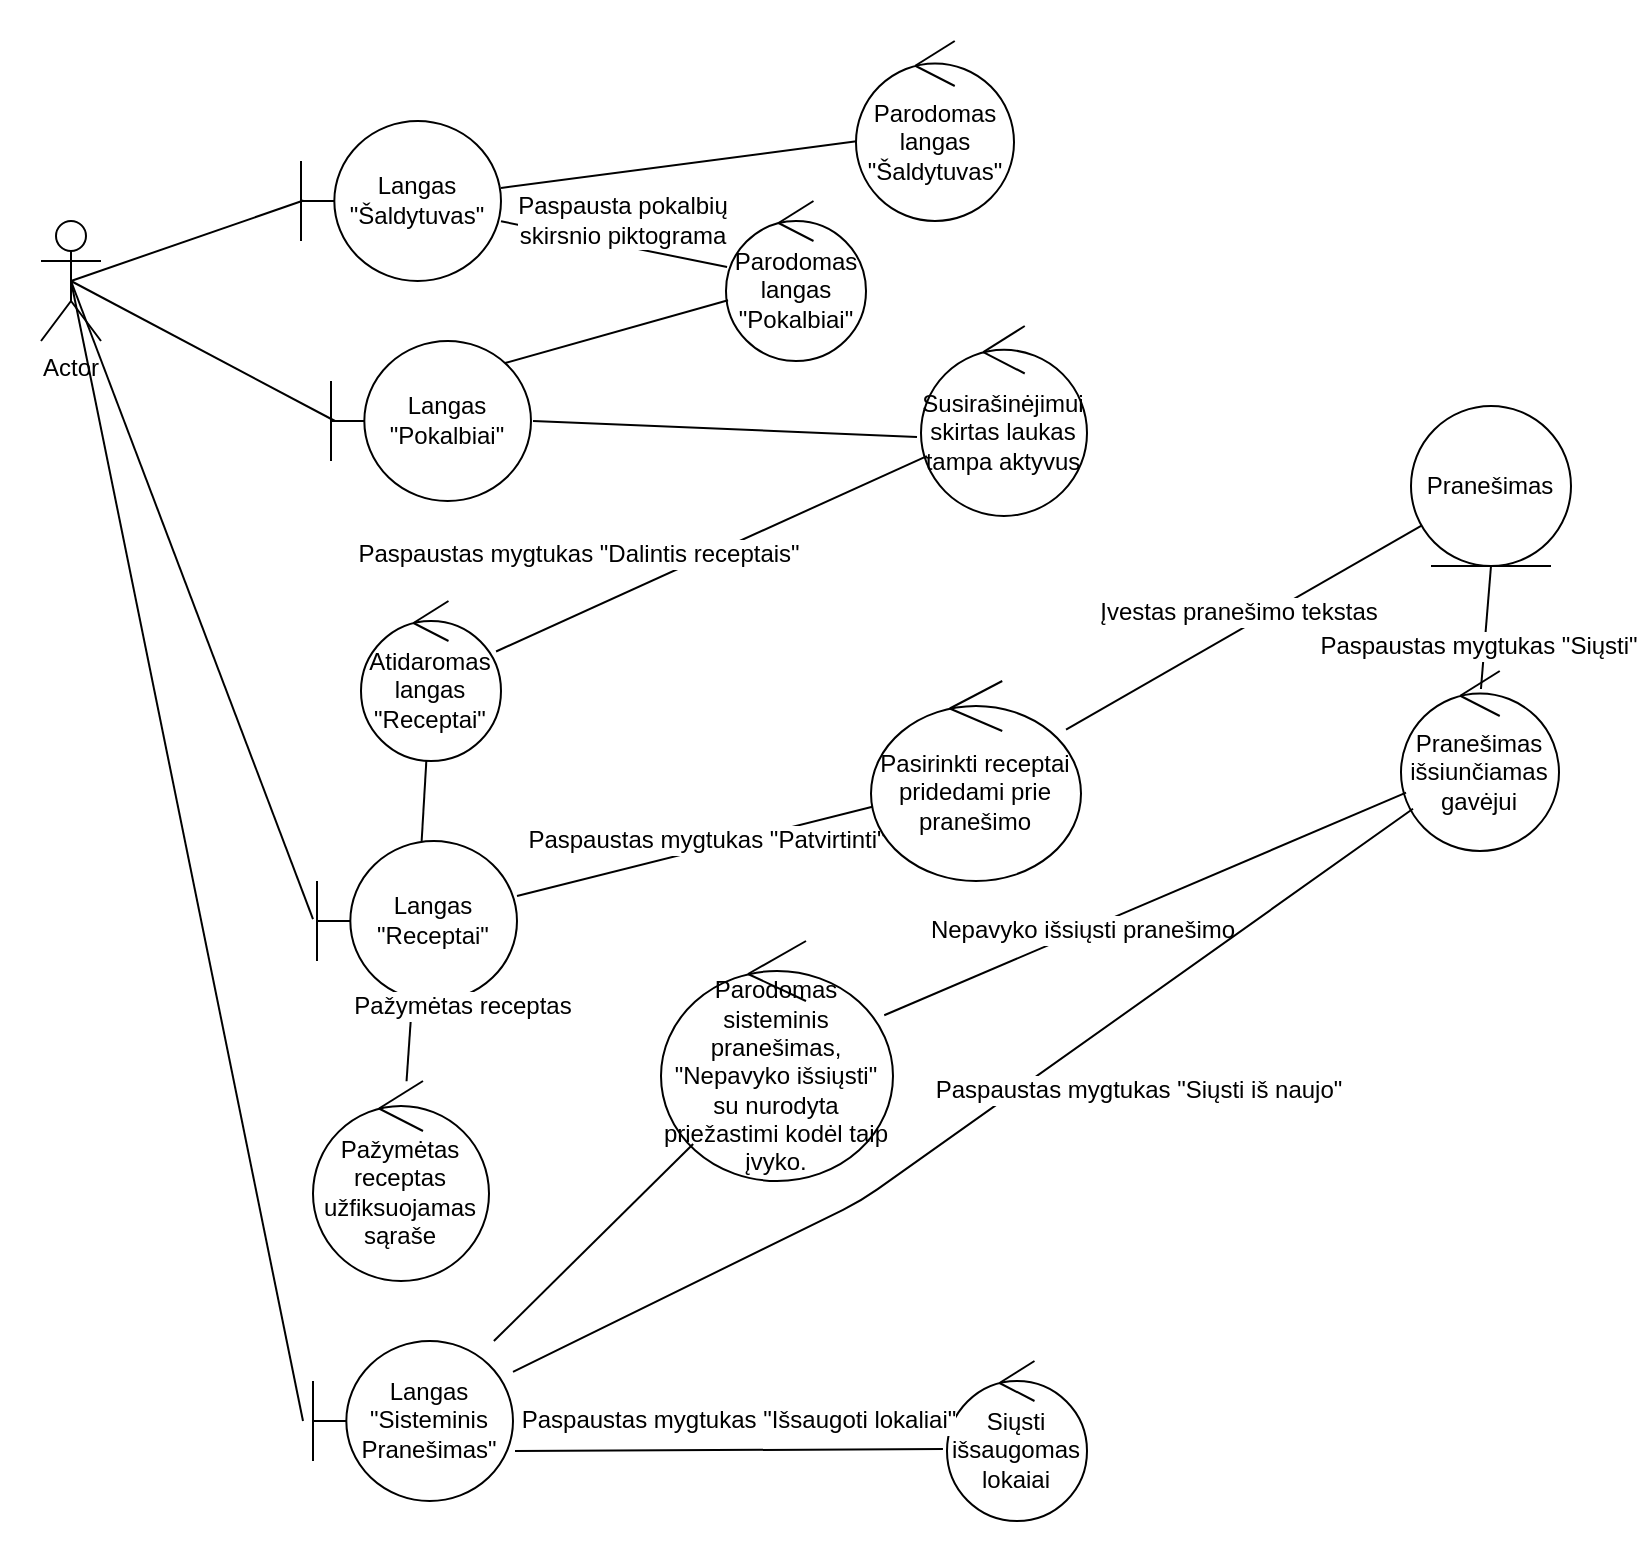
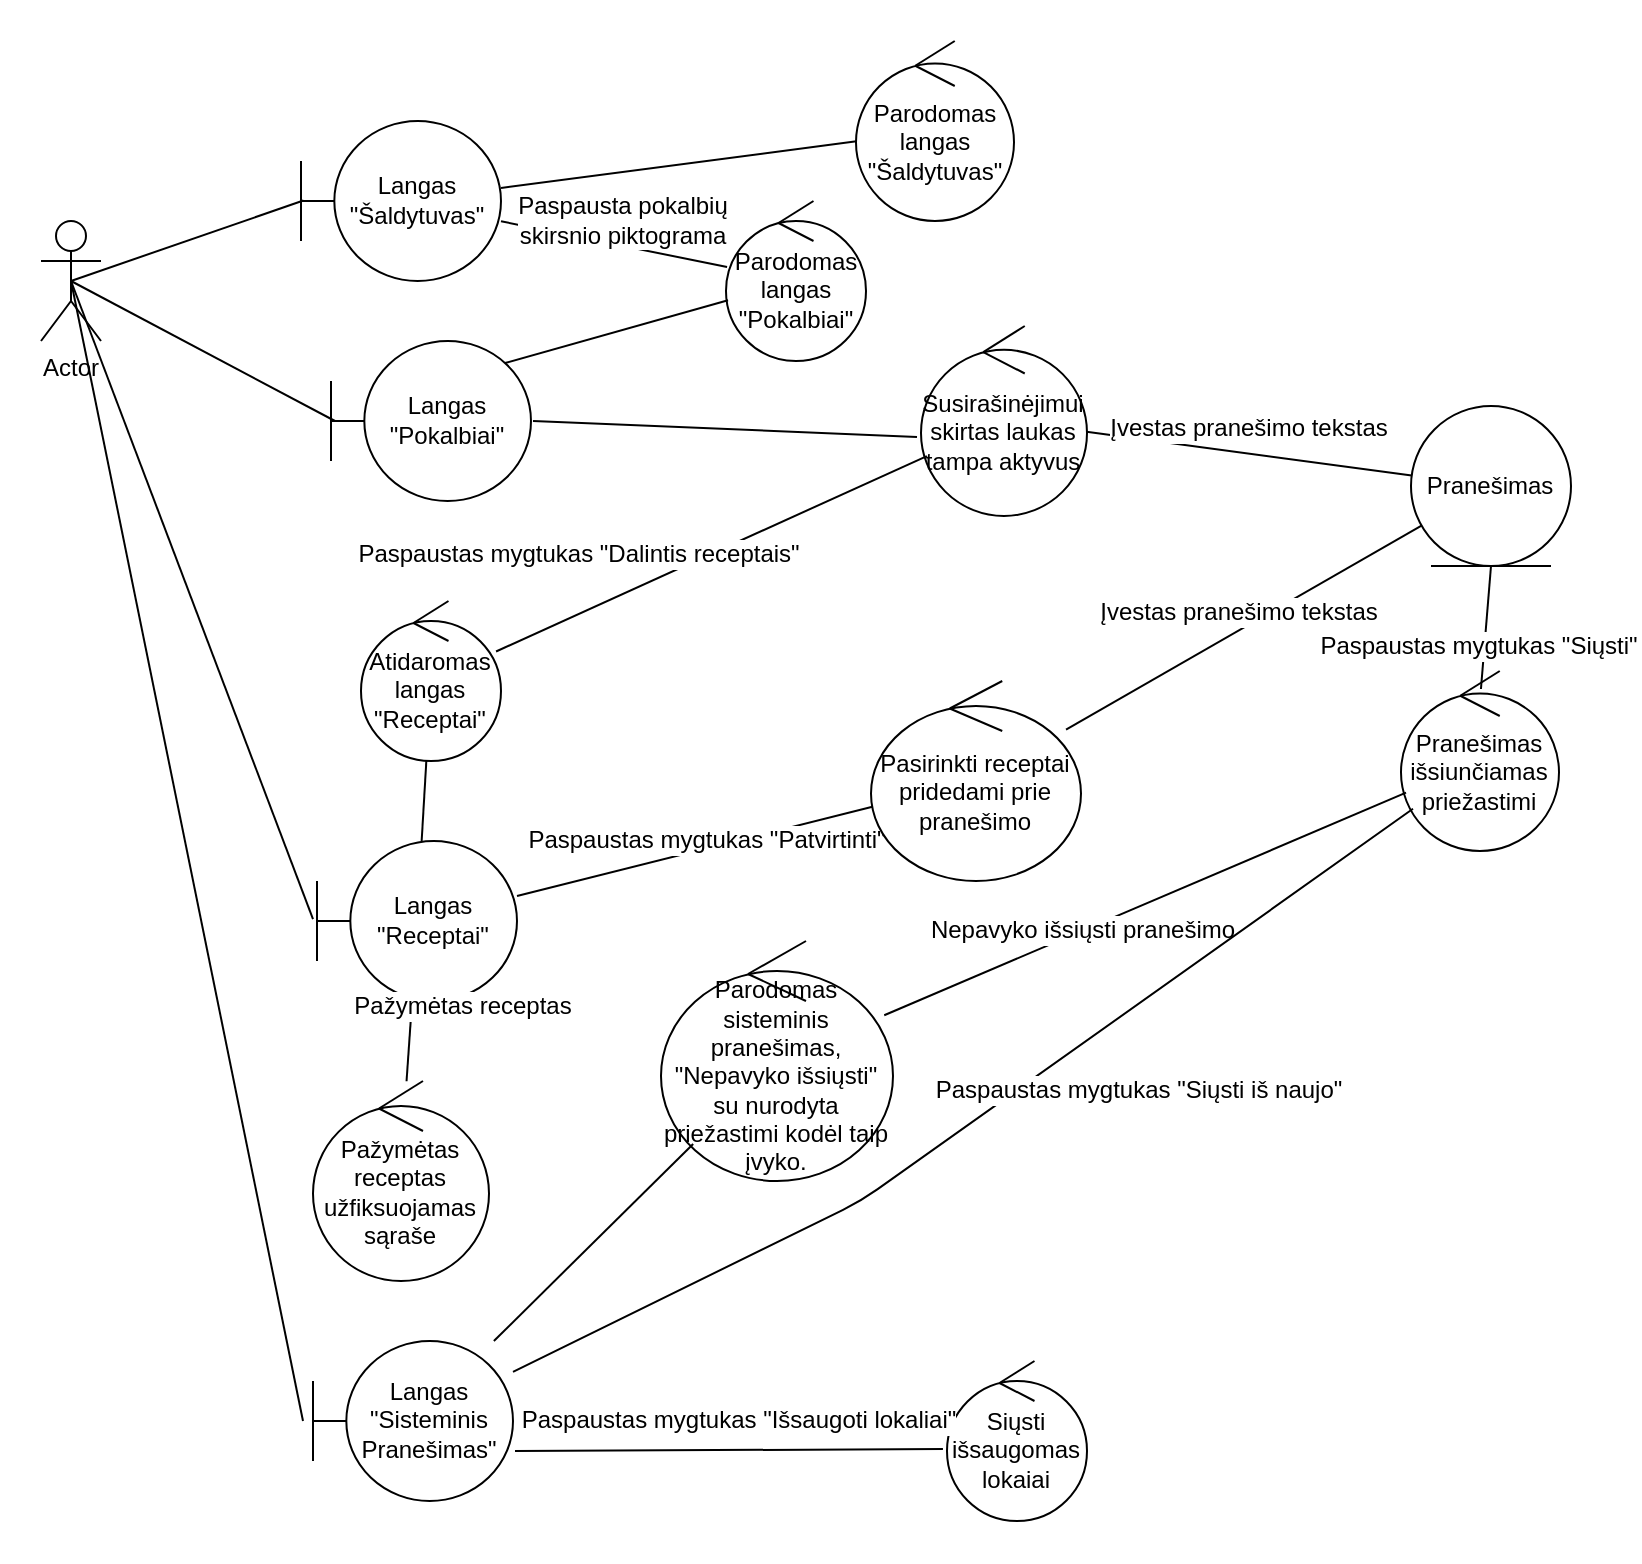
edge "Susirašinėjimui skirtas laukas tampa aktyvus" -- "Pranešimas": added, label "Įvestas pranešimo tekstas"
node "Pranešimas išsiunčiamas gavėjui": label "Pranešimas išsiunčiamas gavėjui" -> "Pranešimas išsiunčiamas priežastimi"
